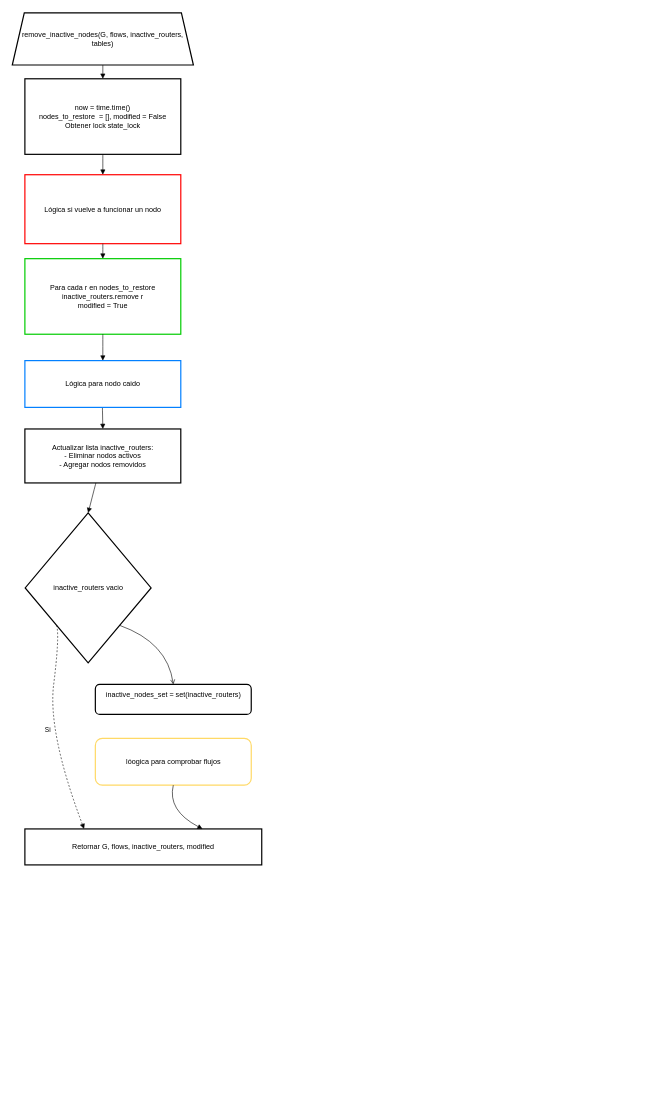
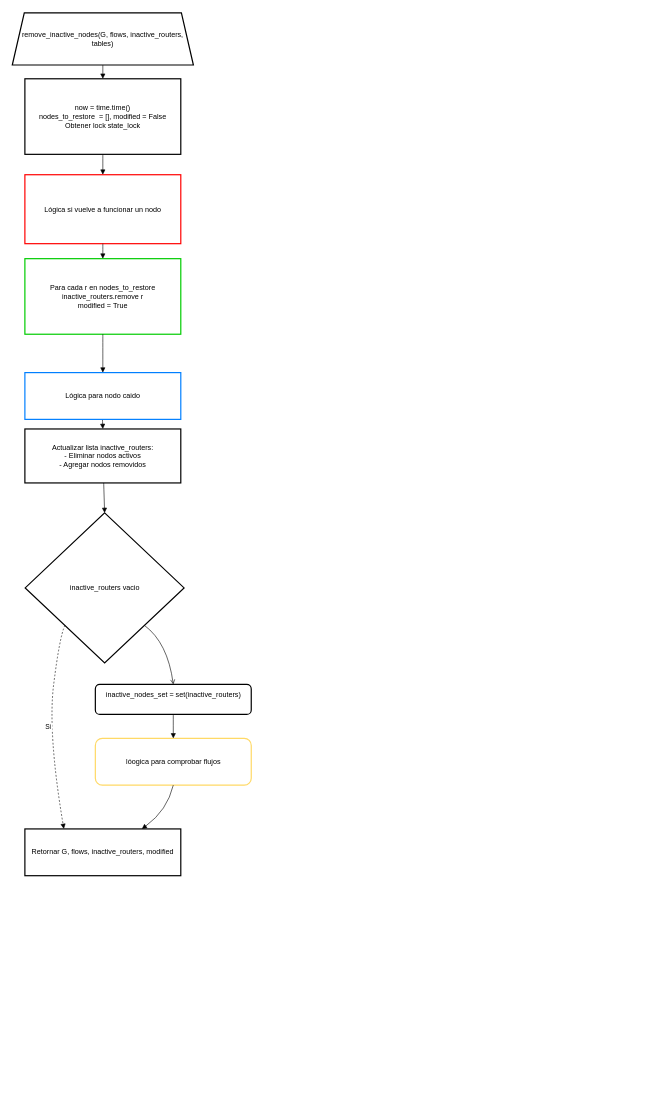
node "Lógica para nodo caido": moved (103, 384) -> (103, 396)
node "inactive_routers vacio": size 126x150 -> 159x150
edge "inactive_nodes_set = set(inactive_routers)" -> "lóogica para comprobar flujos": added
node "Retornar G, flows, inactive_routers, modified": size 237x36 -> 156x47
